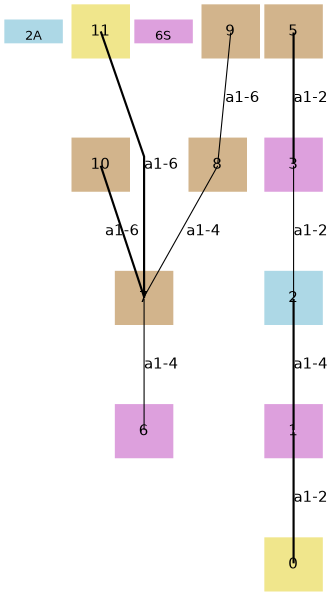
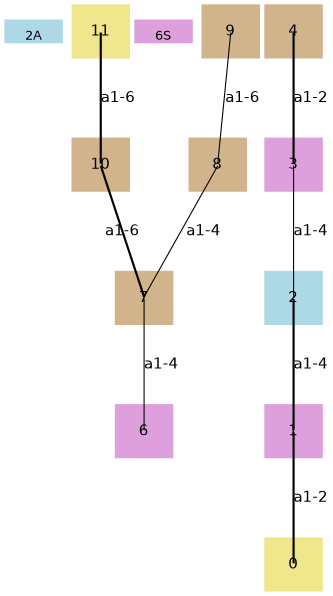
node "5": label "5" -> "4"
edge "11" -- "7": now "11" -- "10"
edge "3" -- "2": label "a1-2" -> "a1-4"
